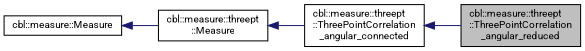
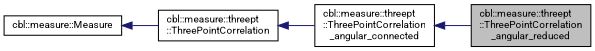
node "cbl::measure::threept ::Measure": label "cbl::measure::threept ::Measure" -> "cbl::measure::threept ::ThreePointCorrelation"
